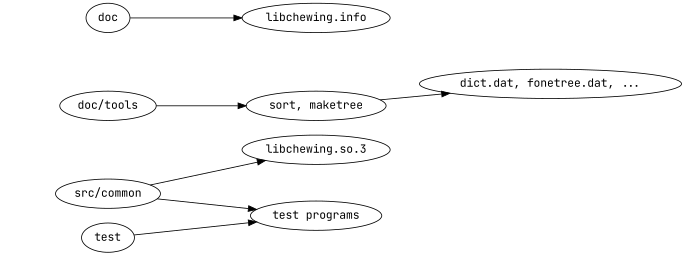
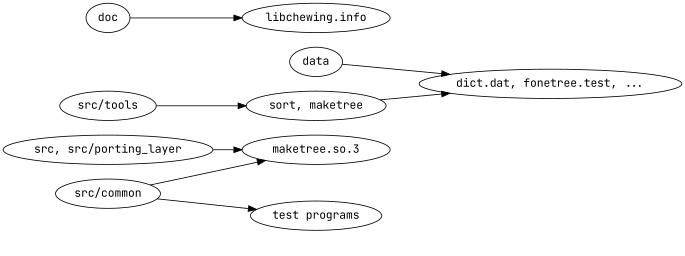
node "data": added
node "dict.dat, fonetree.dat, ...": label "dict.dat, fonetree.dat, ..." -> "dict.dat, fonetree.test, ..."
node "doc/tools": label "doc/tools" -> "src/tools"
node "src, src/porting_layer": added
node "libchewing.so.3": label "libchewing.so.3" -> "maketree.so.3"
node "test": removed
